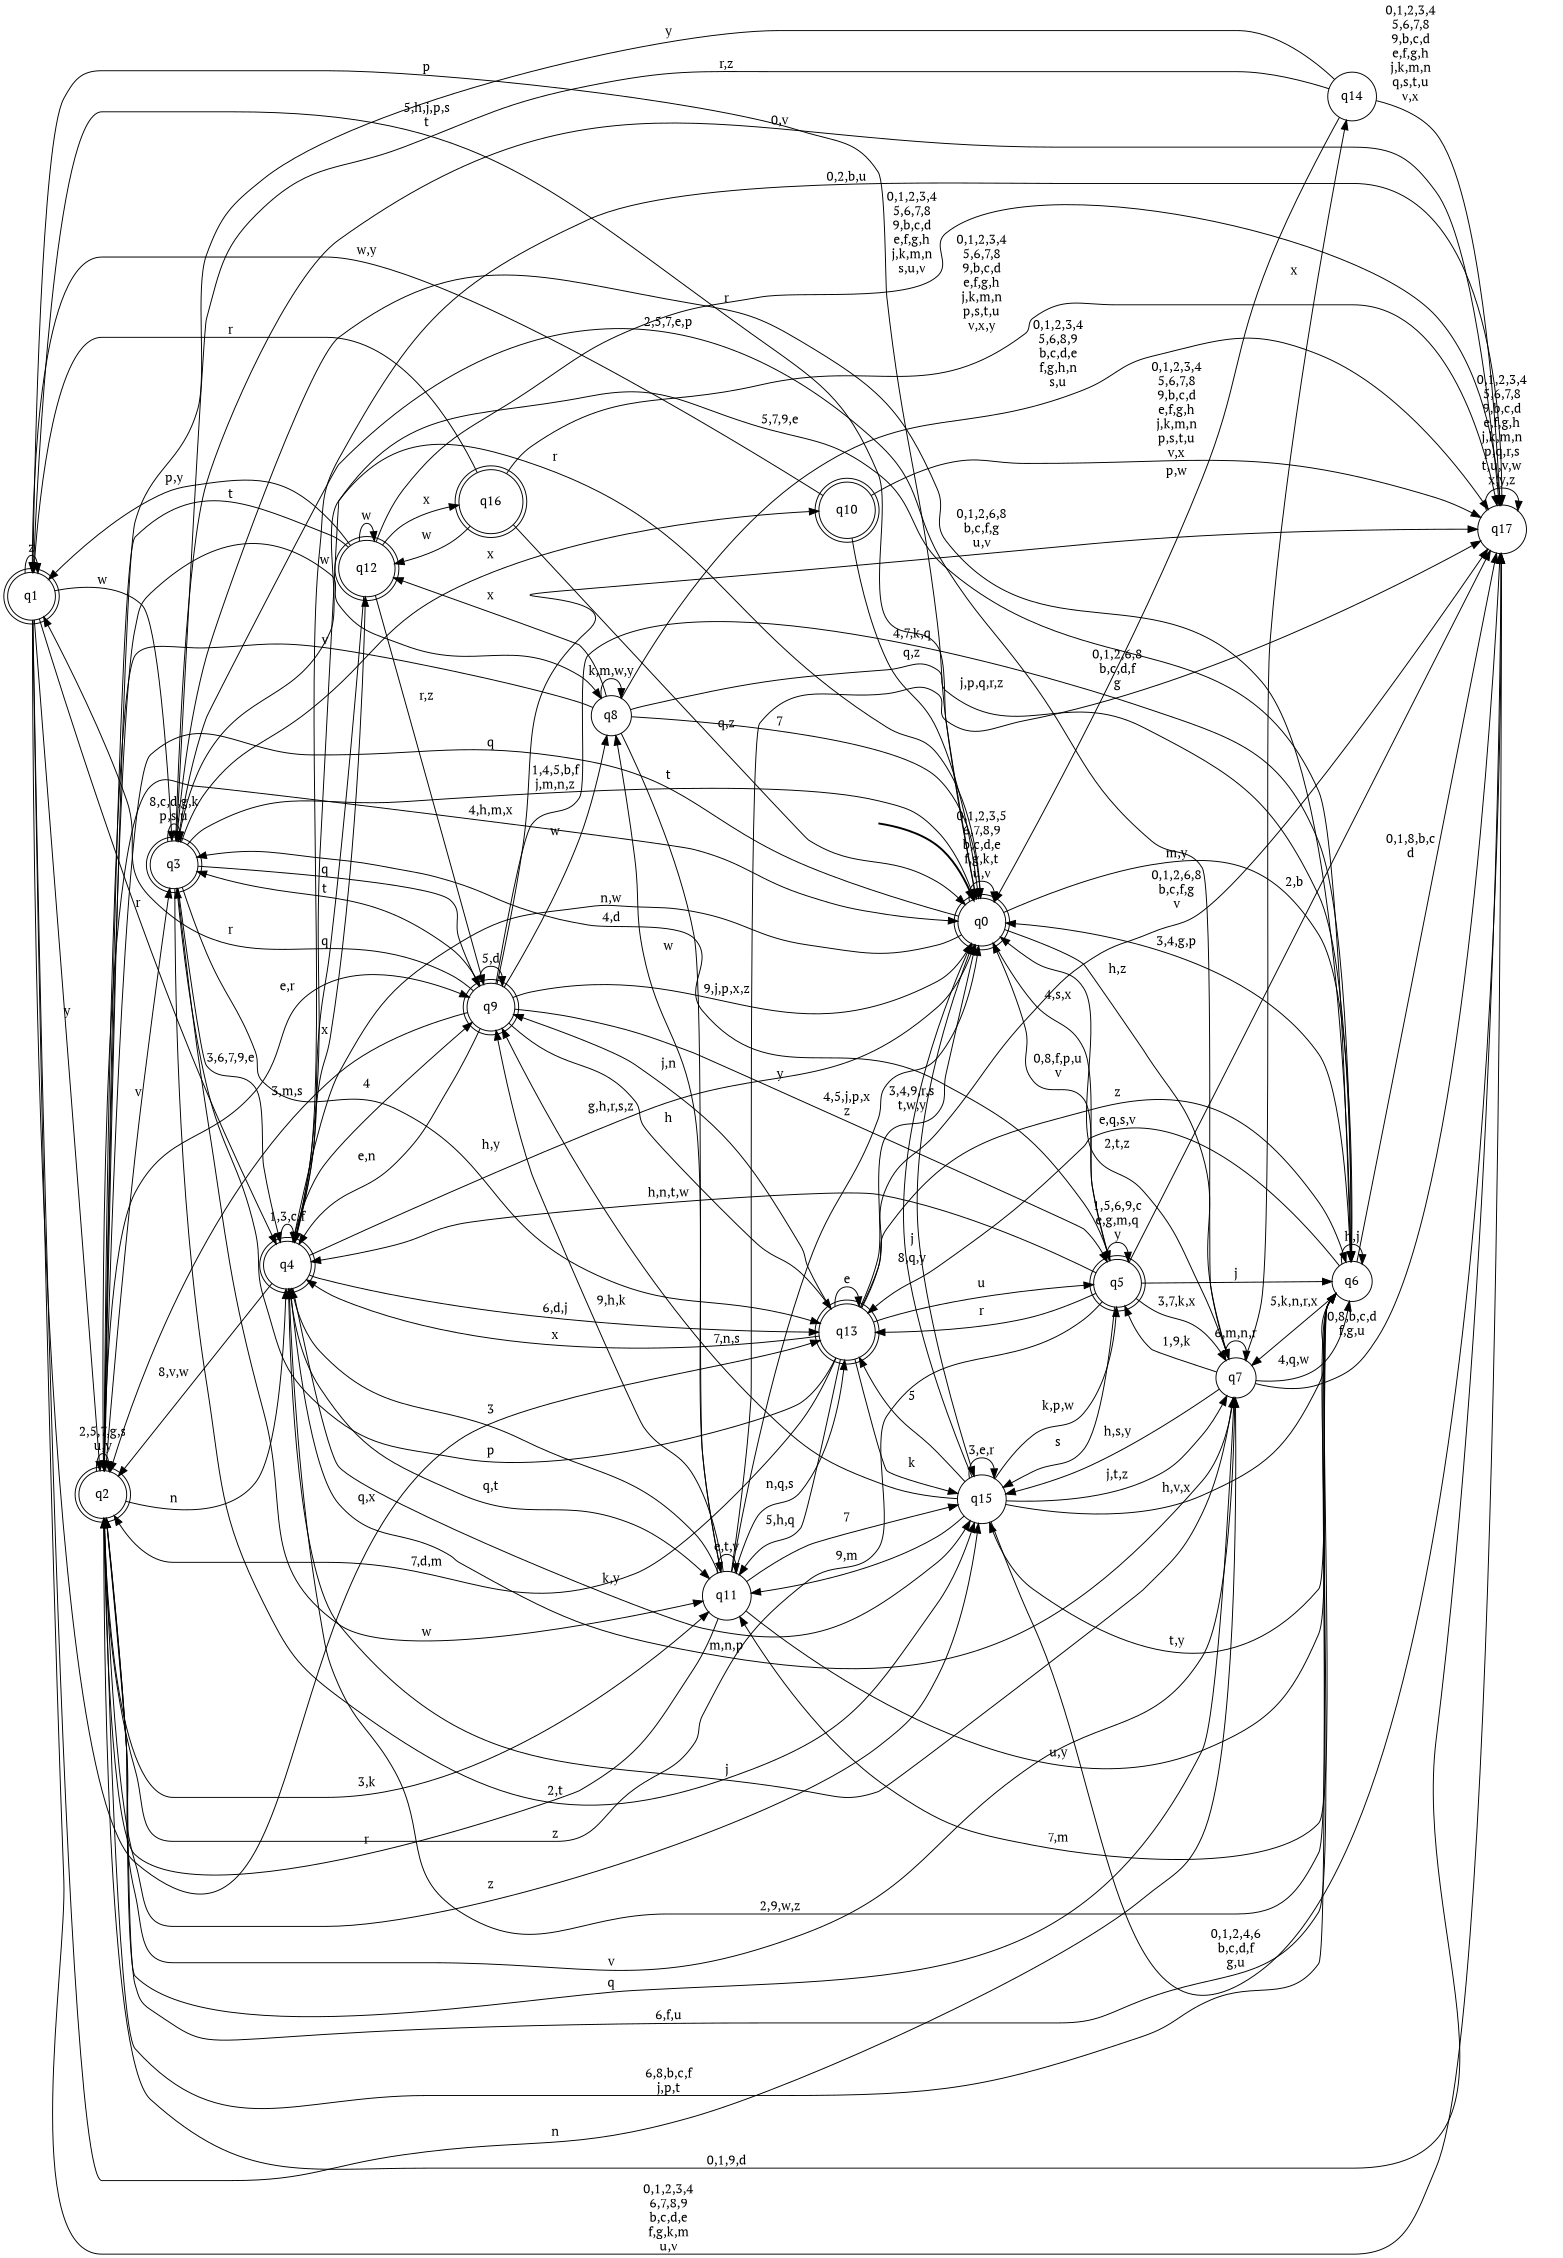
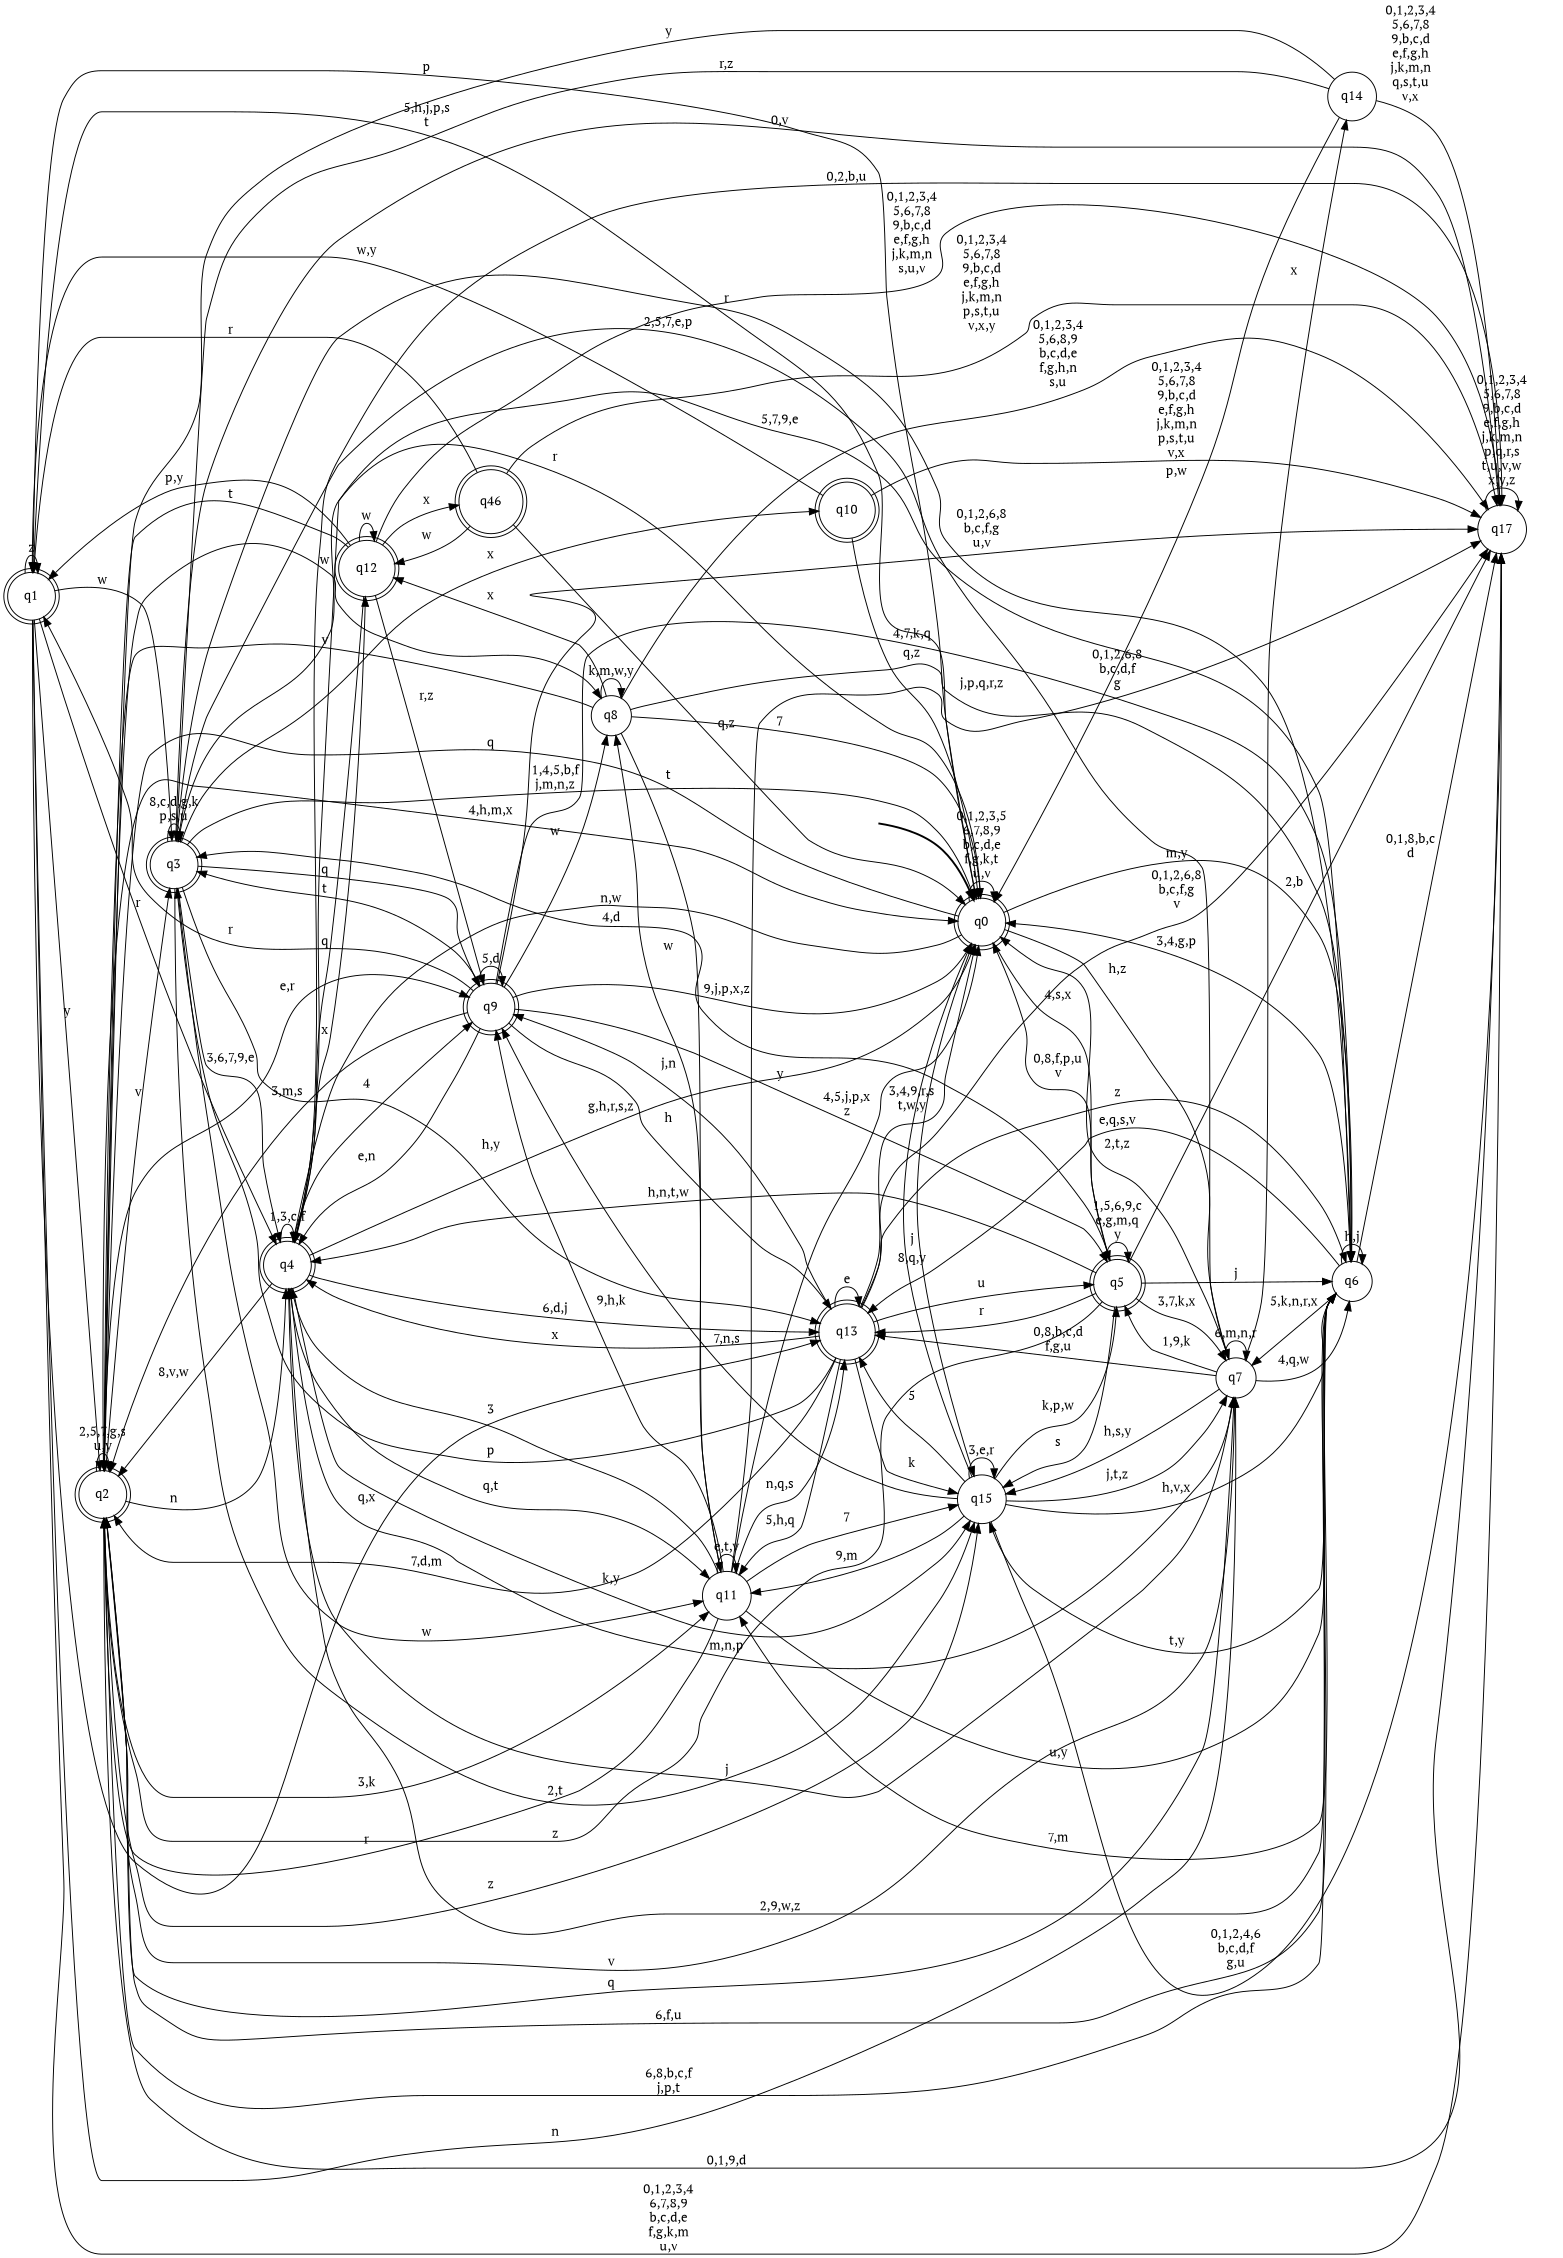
node "q16": label "q16" -> "q46"
edge "q7" -> "q17": now "q7" -> "q13"
